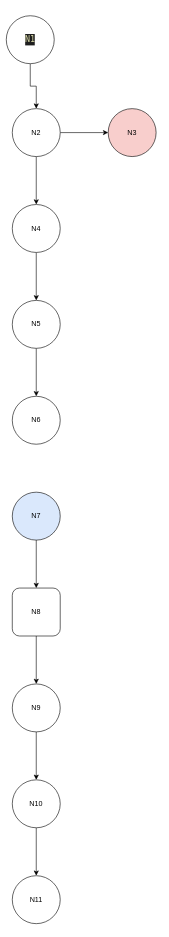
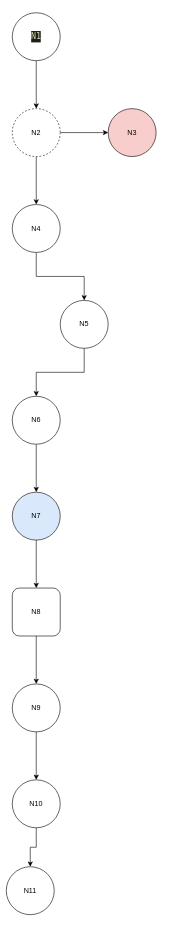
node "N1": moved (30, 39) -> (36, 36)
node "N2": style solid -> dashed
node "N5": moved (36, 324) -> (84, 324)
edge "N6" -> "N7": added
node "N11": moved (36, 900) -> (30, 891)
